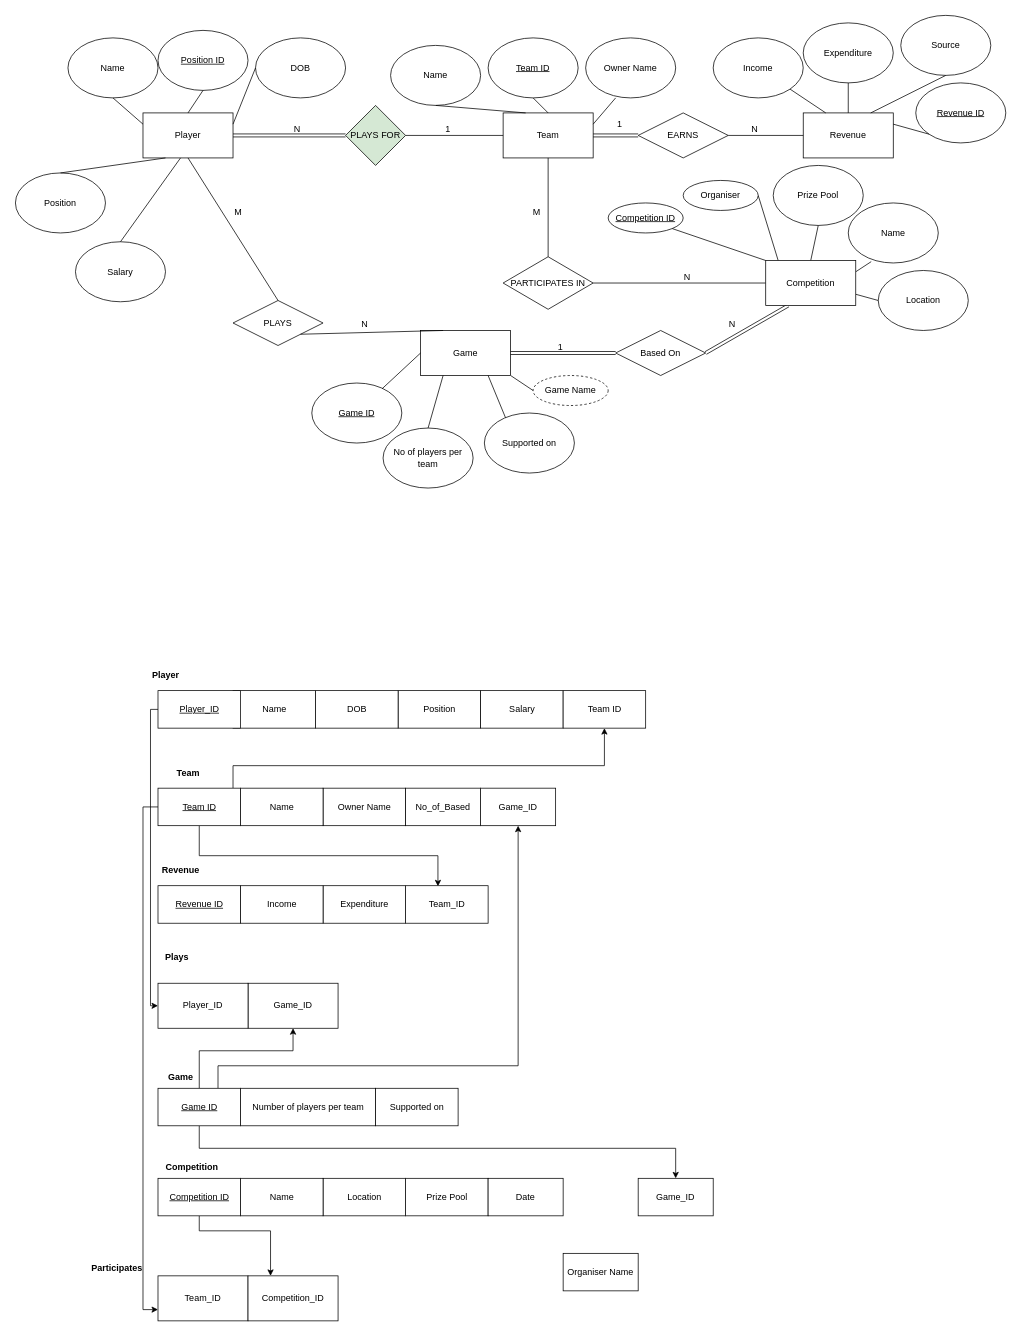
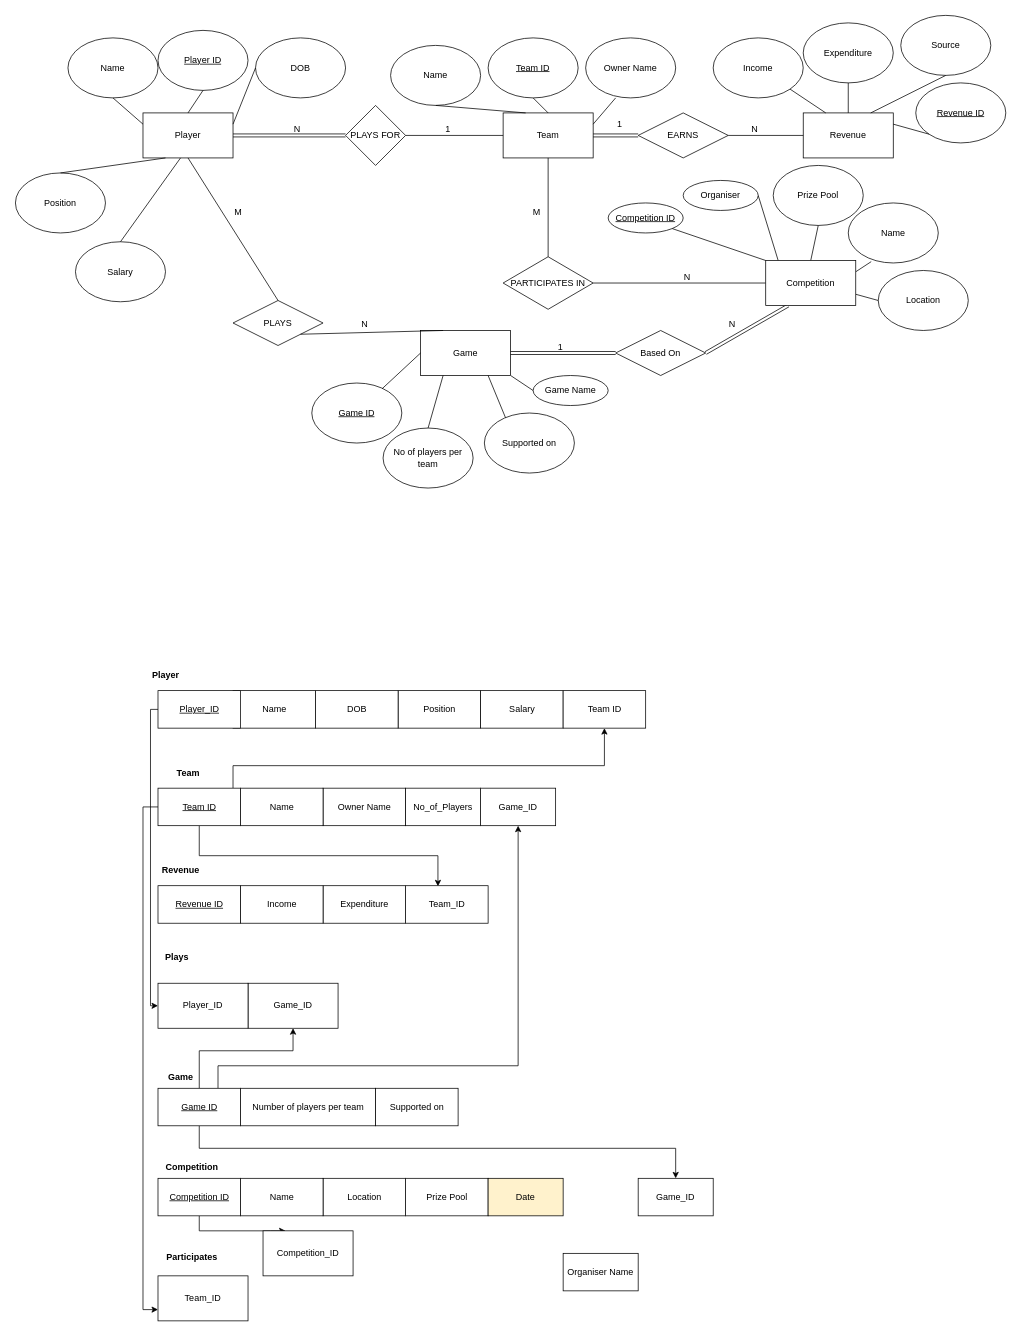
node "Position ID": label "Position ID" -> "Player ID"
node "PLAYS FOR": fillcolor #d5e8d4 -> #ffffff
node "Game Name": style dashed -> solid
node "No_of_Based": label "No_of_Based" -> "No_of_Players"
node "Date": fillcolor #ffffff -> #fff2cc
node "Participates": moved (117, 1268) -> (192, 1257)
node "Competition_ID": moved (293, 1298) -> (308, 1253)
